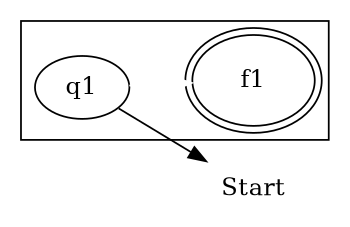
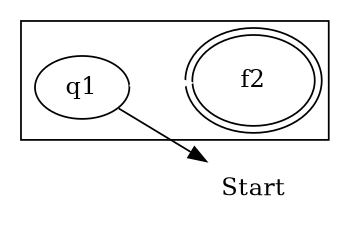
node "f1": label "f1" -> "f2"
